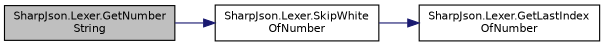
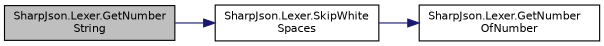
node "SharpJson.Lexer.SkipWhite OfNumber": label "SharpJson.Lexer.SkipWhite OfNumber" -> "SharpJson.Lexer.SkipWhite Spaces"
node "SharpJson.Lexer.GetLastIndex OfNumber": label "SharpJson.Lexer.GetLastIndex OfNumber" -> "SharpJson.Lexer.GetNumber OfNumber"
